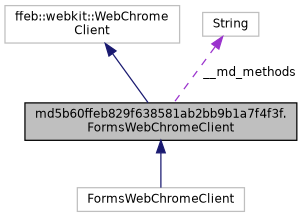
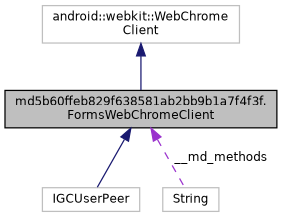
node "ffeb::webkit::WebChrome Client": label "ffeb::webkit::WebChrome Client" -> "android::webkit::WebChrome Client"
edge "md5b60ffeb829f638581ab2bb9b1a7f4f3f. FormsWebChromeClient" -> "String": reversed
node "FormsWebChromeClient": label "FormsWebChromeClient" -> "IGCUserPeer"
